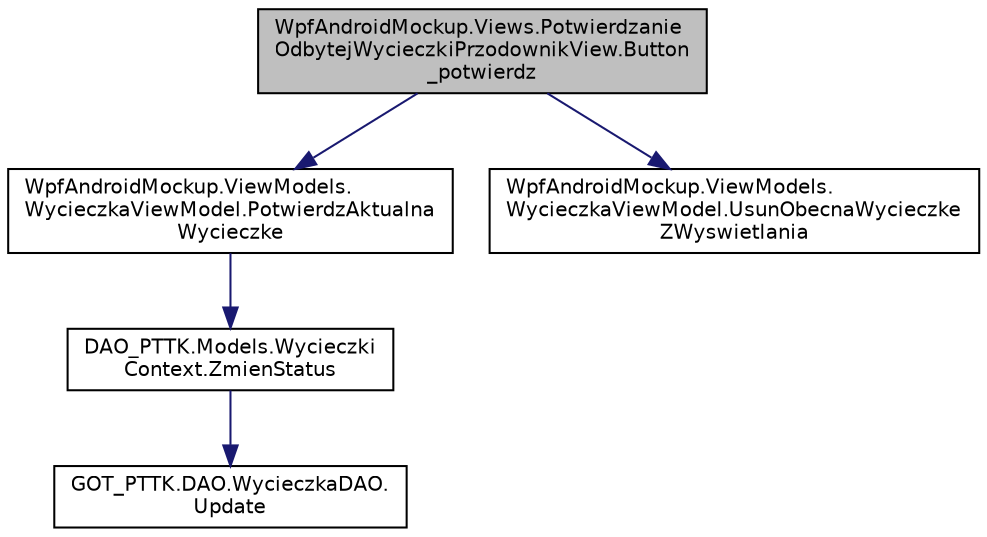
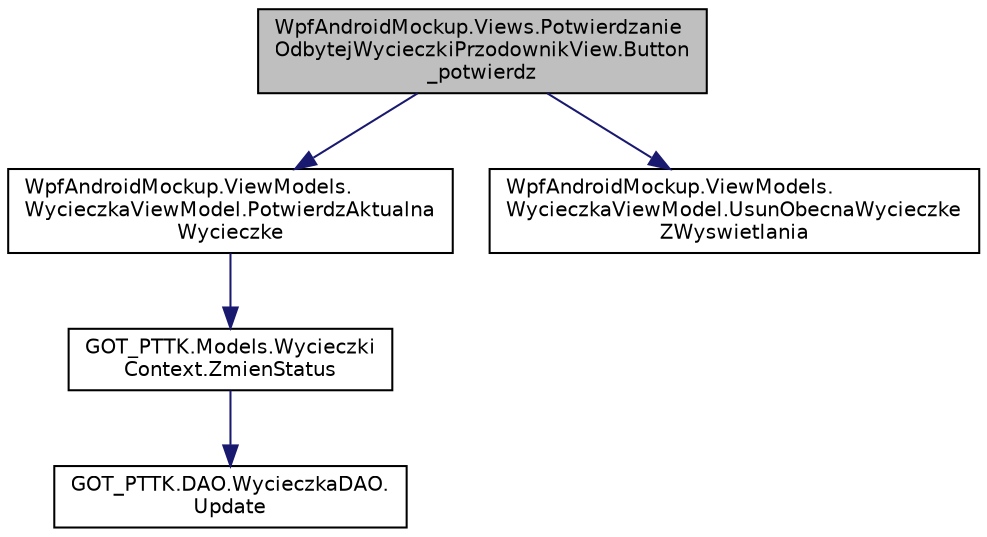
node "DAO_PTTK.Models.Wycieczki Context.ZmienStatus": label "DAO_PTTK.Models.Wycieczki Context.ZmienStatus" -> "GOT_PTTK.Models.Wycieczki Context.ZmienStatus"
